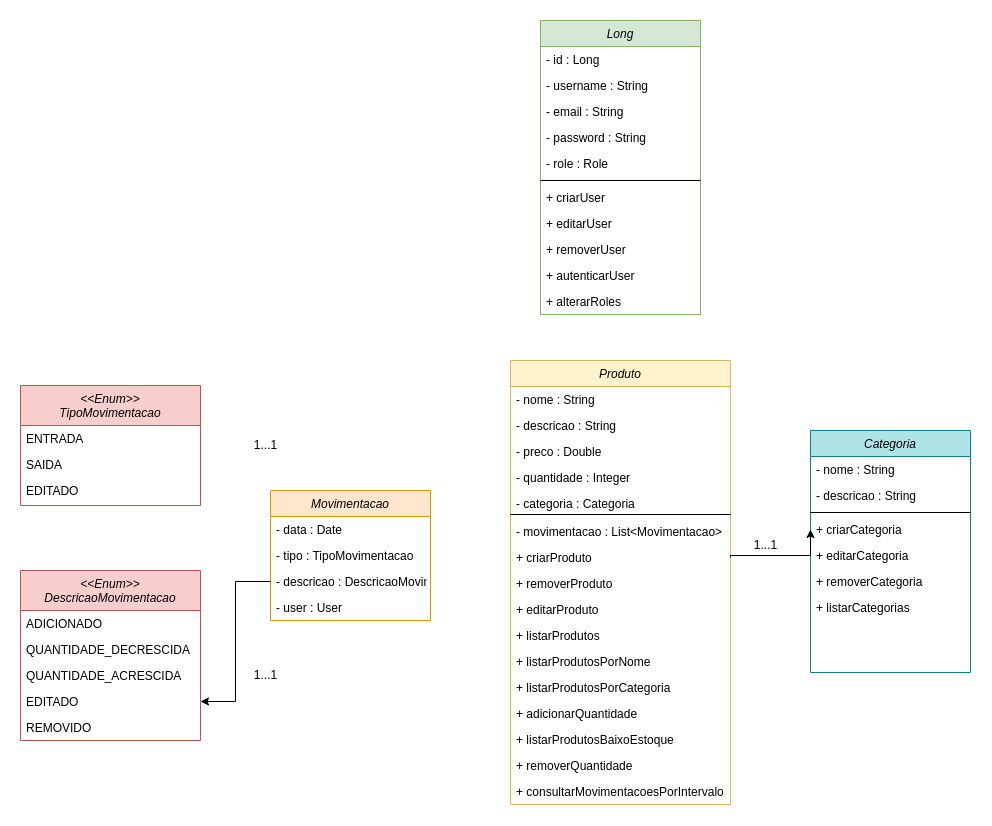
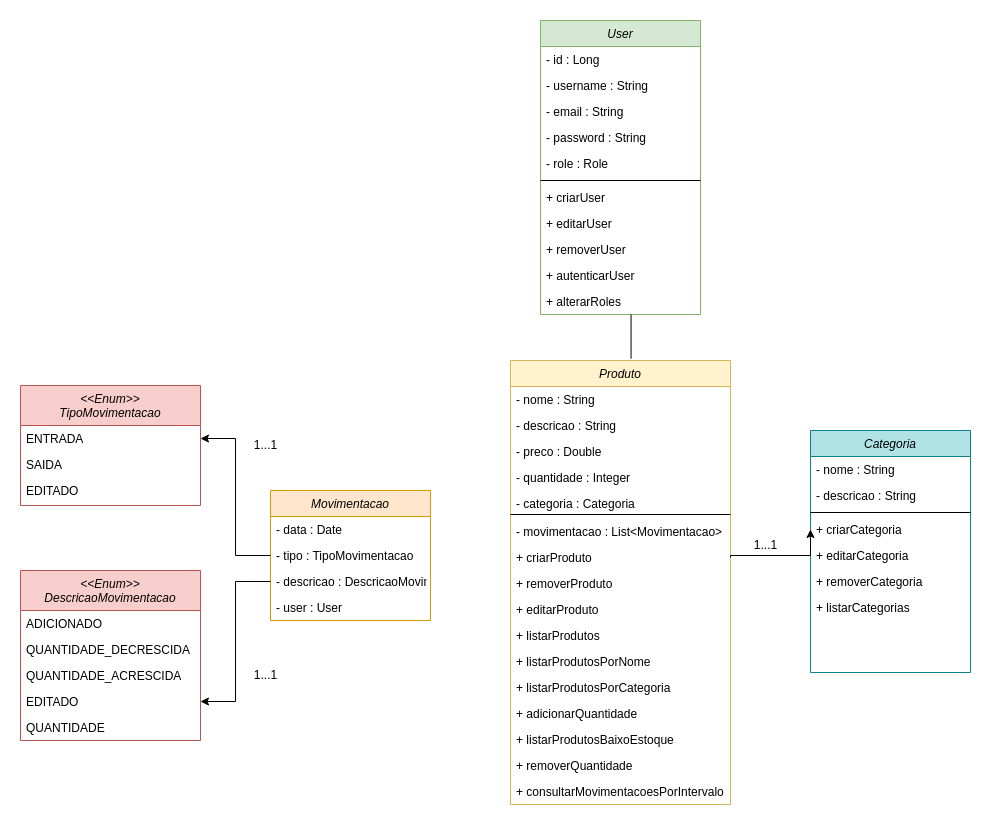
node "Long": label "Long" -> "User"
edge "+ alterarRoles" -- "Produto": added
edge "- tipo : TipoMovimentacao" -> "ENTRADA": added
node "REMOVIDO": label "REMOVIDO" -> "QUANTIDADE"
